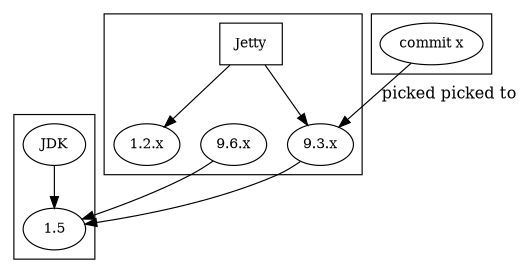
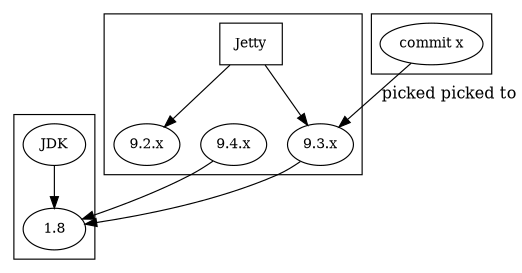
node "1.2.x": label "1.2.x" -> "9.2.x"
node "9.6.x": label "9.6.x" -> "9.4.x"
node "1.5": label "1.5" -> "1.8"
